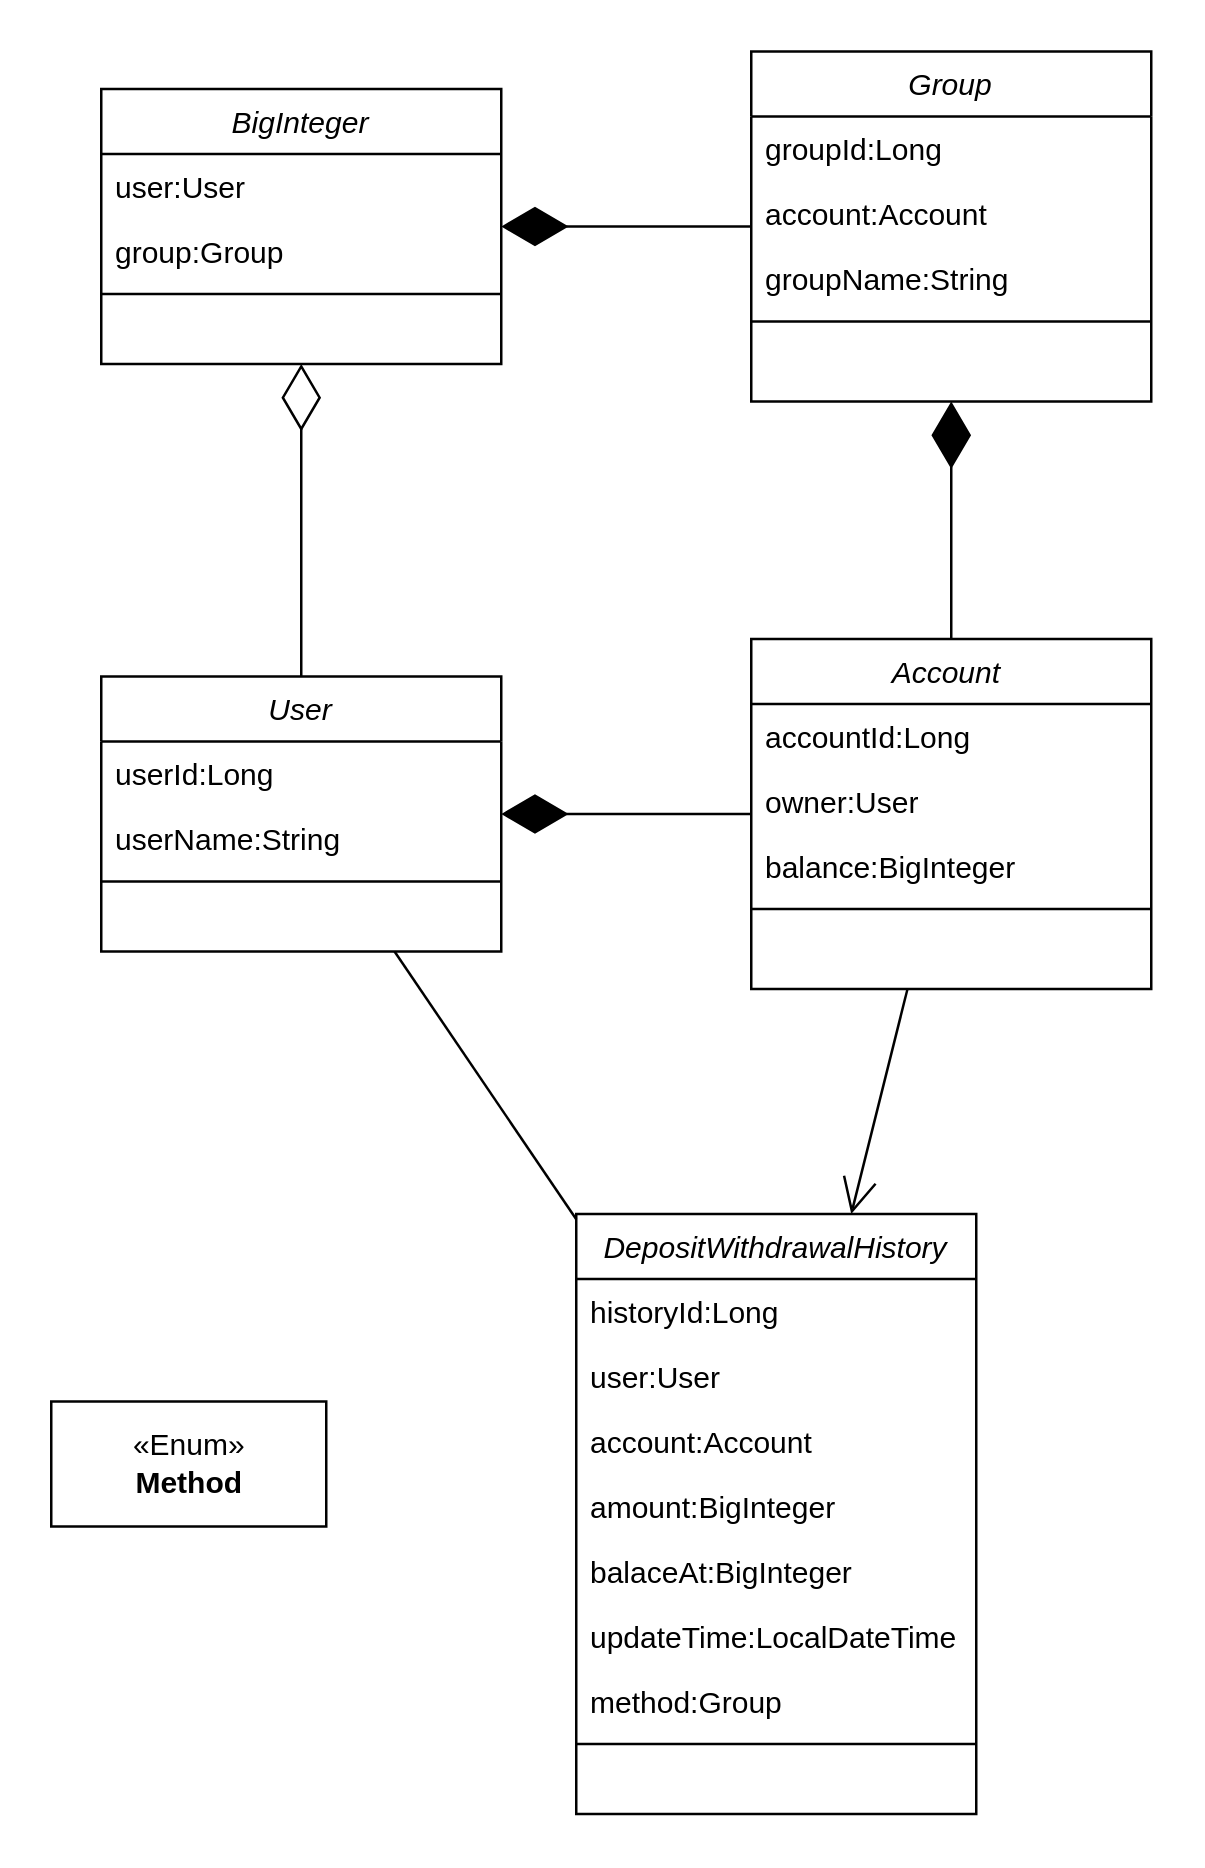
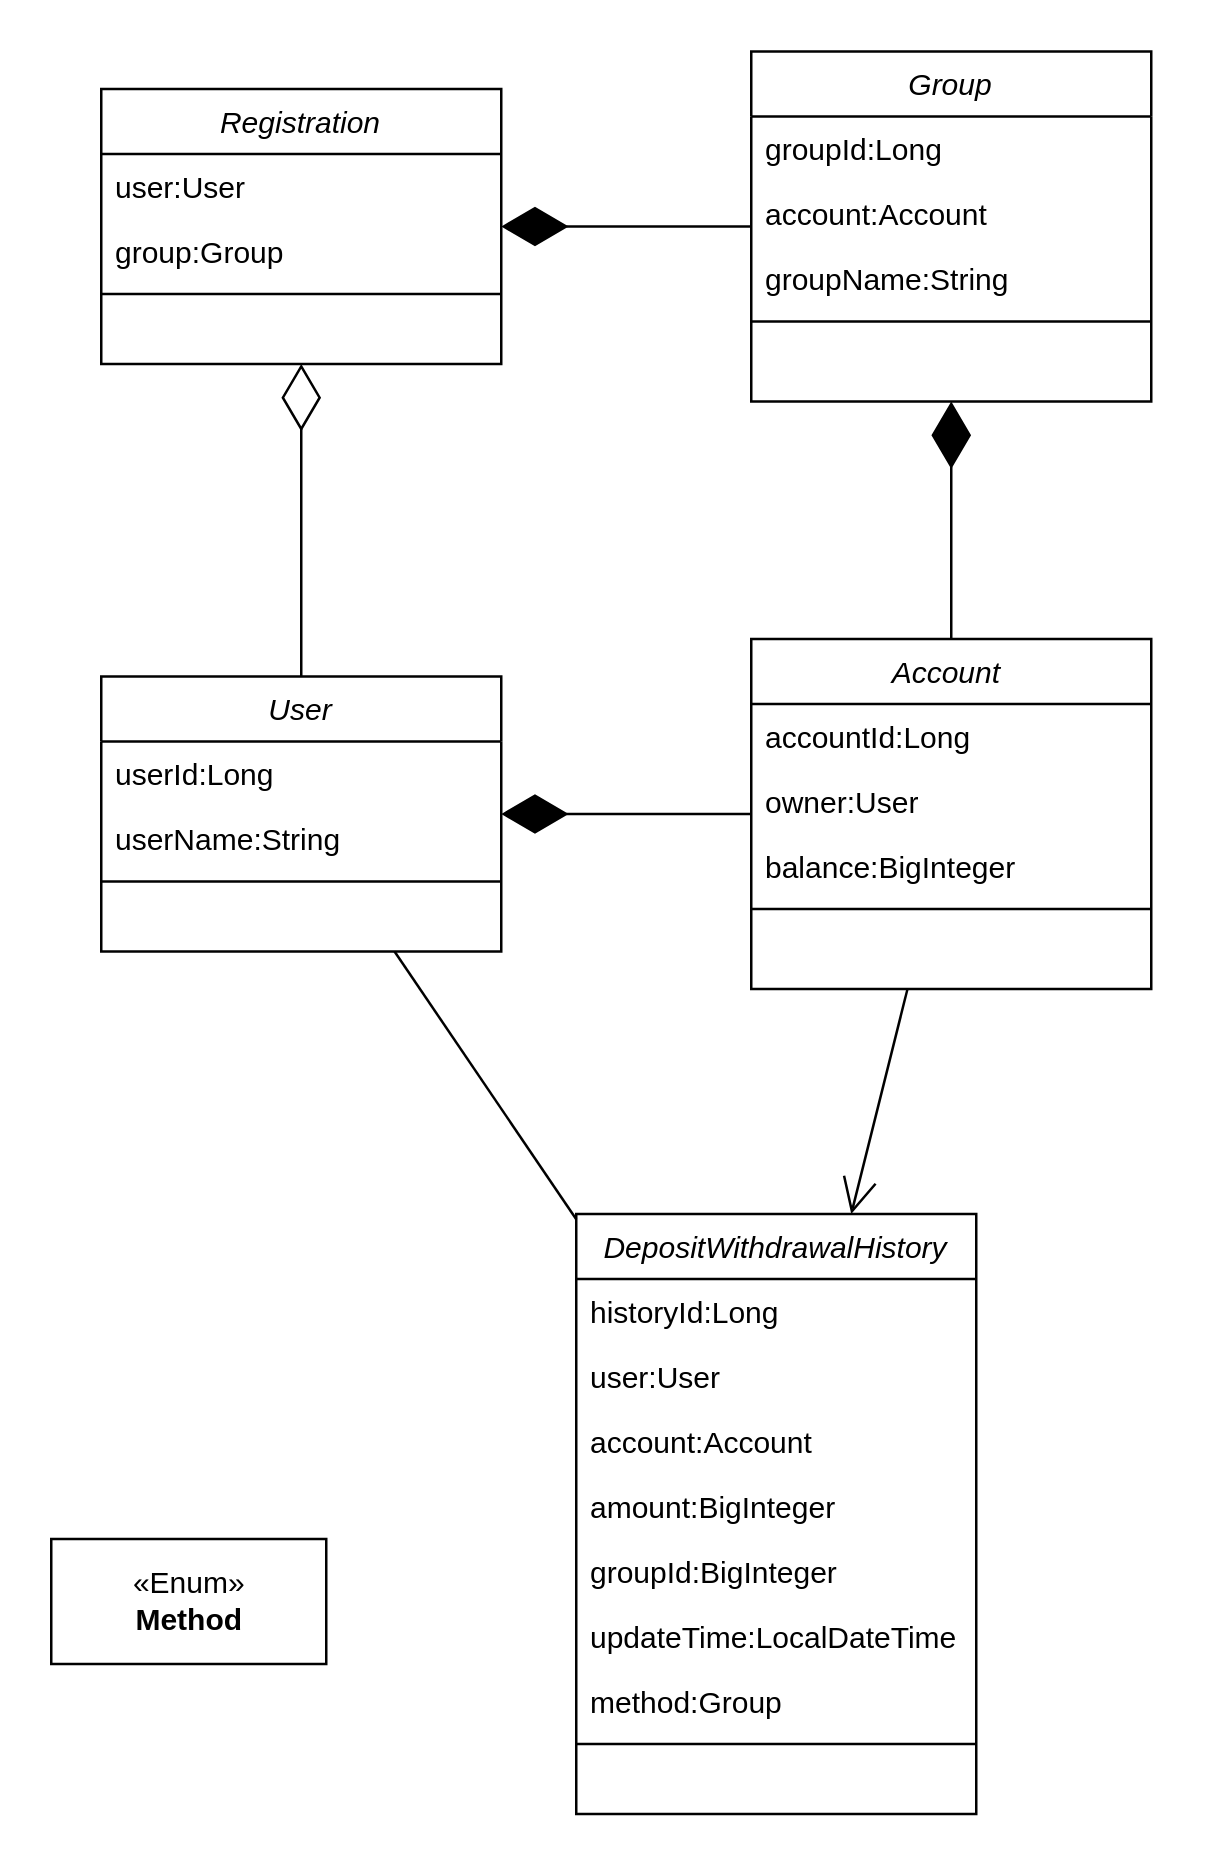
node "BigInteger": label "BigInteger" -> "Registration"
node "«Enum» Method": moved (189, 1464) -> (189, 1601)
node "balaceAt:BigInteger": label "balaceAt:BigInteger" -> "groupId:BigInteger"
